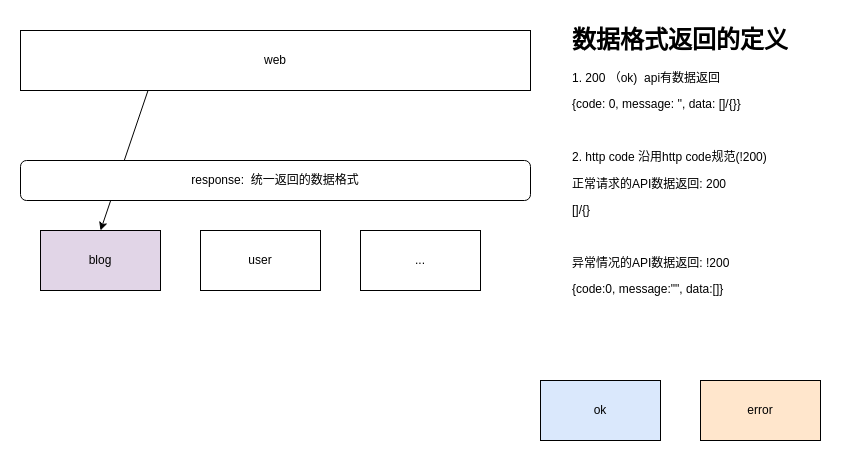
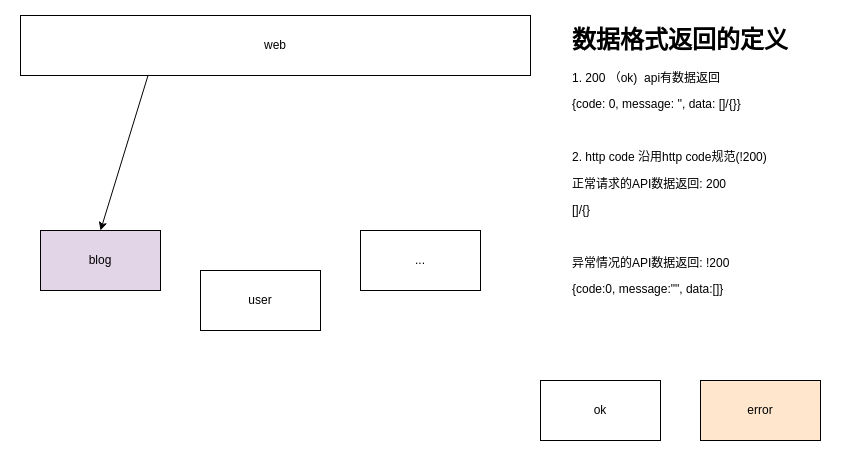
node "web": moved (276, 61) -> (276, 46)
node "response: 统一返回的数据格式": removed
node "user": moved (261, 261) -> (261, 301)
node "ok": fillcolor #dae8fc -> #ffffff
